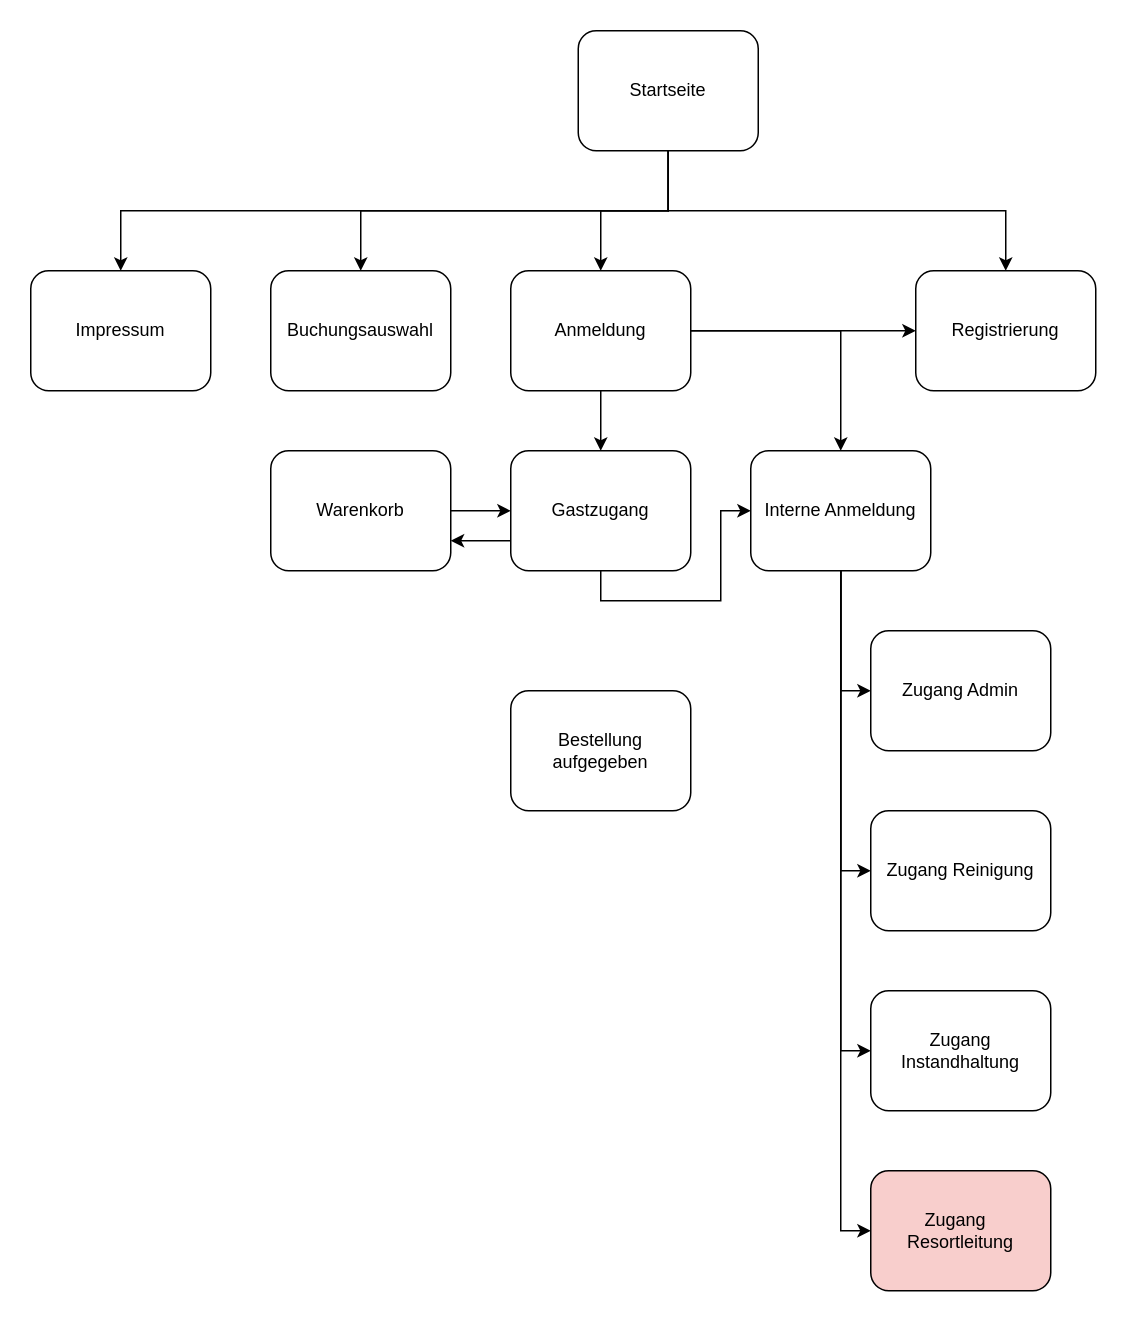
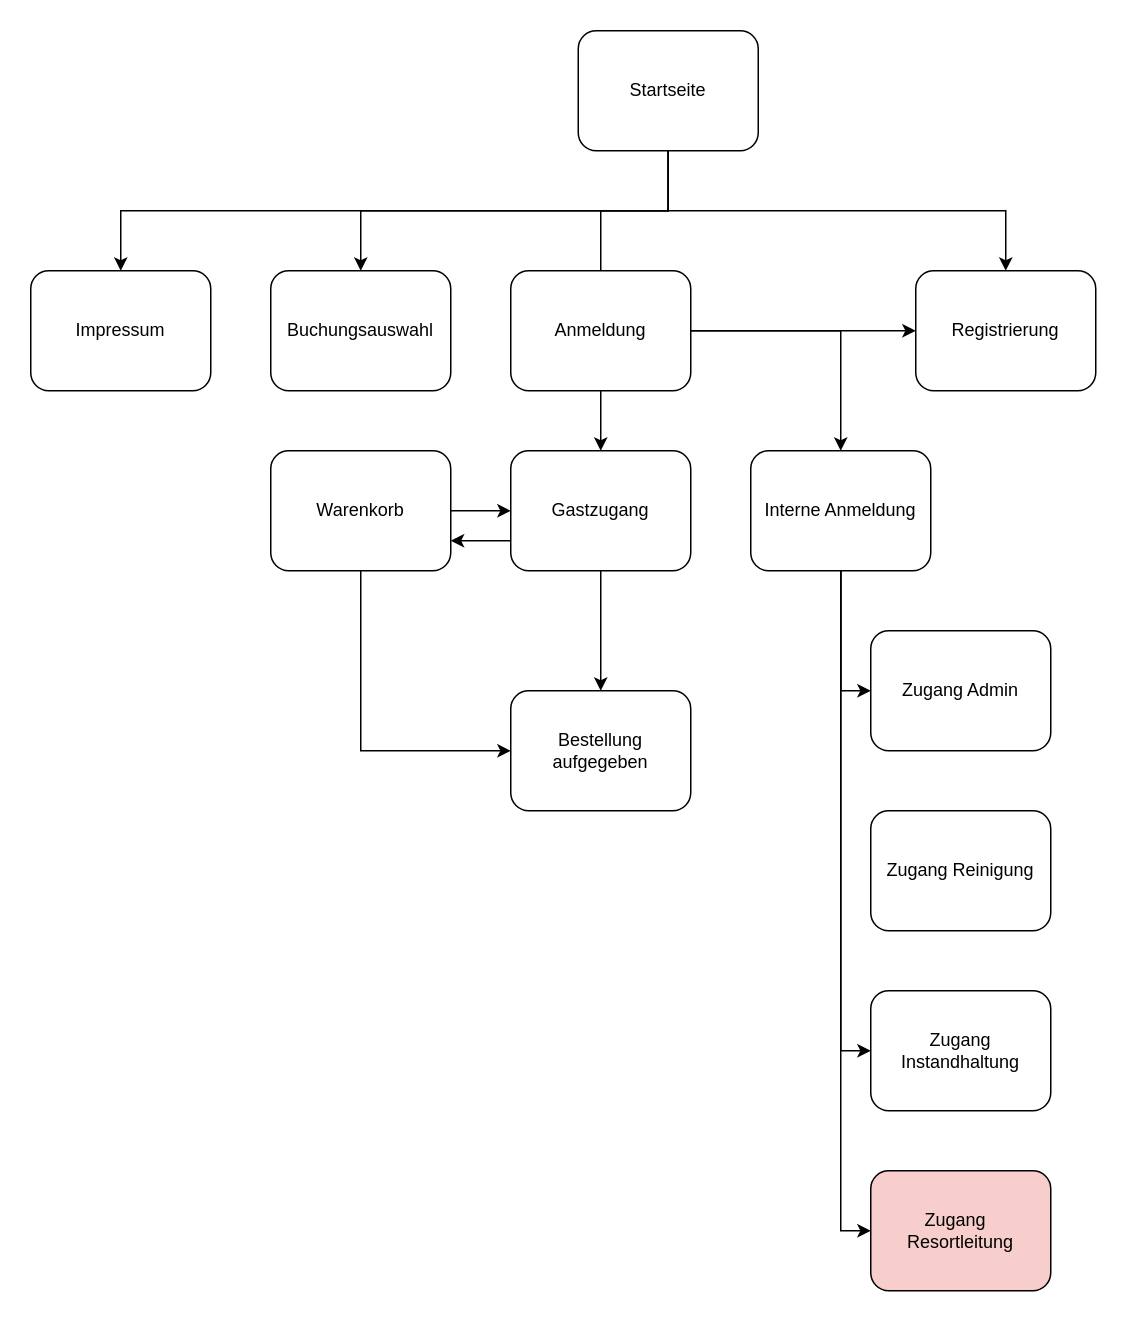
edge "Startseite" -> "Anmeldung": arrowhead classic -> none
edge "Gastzugang" -> "Interne Anmeldung": now "Gastzugang" -> "Bestellung aufgegeben"
edge "Warenkorb" -> "Bestellung aufgegeben": added
edge "Interne Anmeldung" -> "Zugang Reinigung": removed
